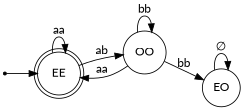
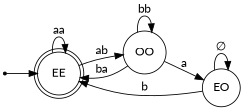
edge "OO" -> "EO": label "bb" -> "a"
edge "OO" -> "EE": label "aa" -> "ba"
edge "EO" -> "EE": added, label "b"
